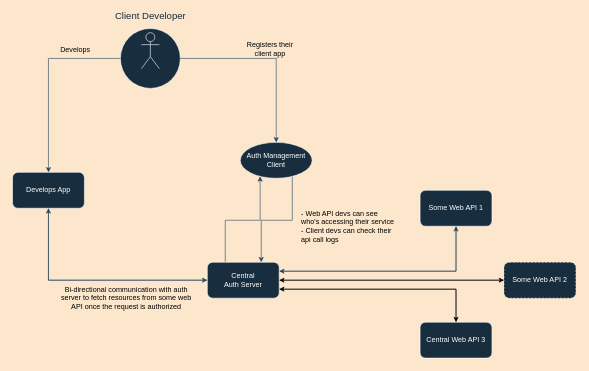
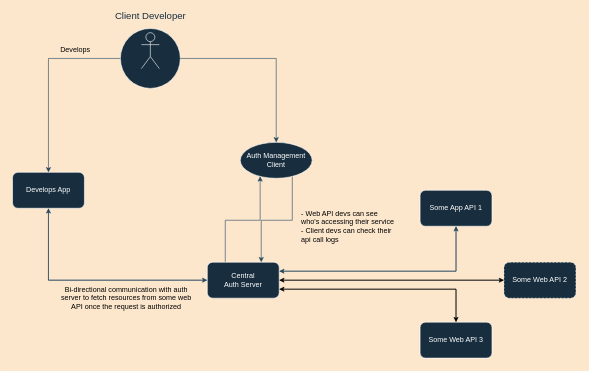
node "Registers their client app": removed
node "Some Web API 1": label "Some Web API 1" -> "Some App API 1"
node "Central Web API 3": label "Central Web API 3" -> "Some Web API 3"
